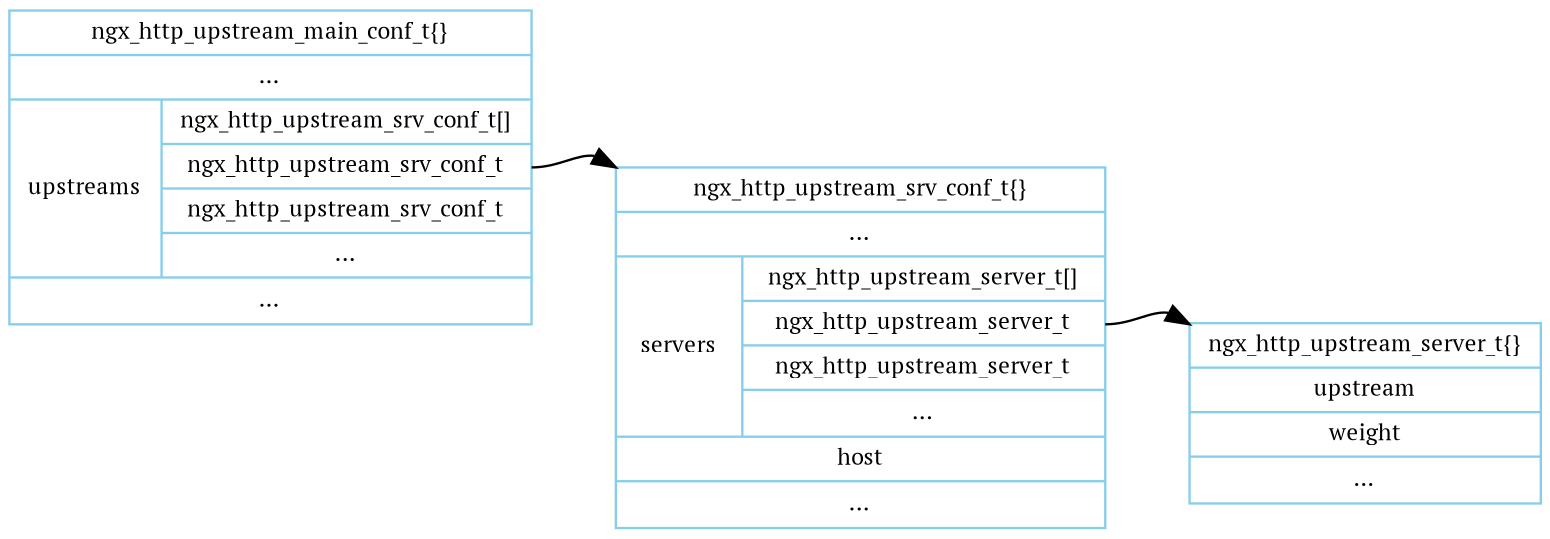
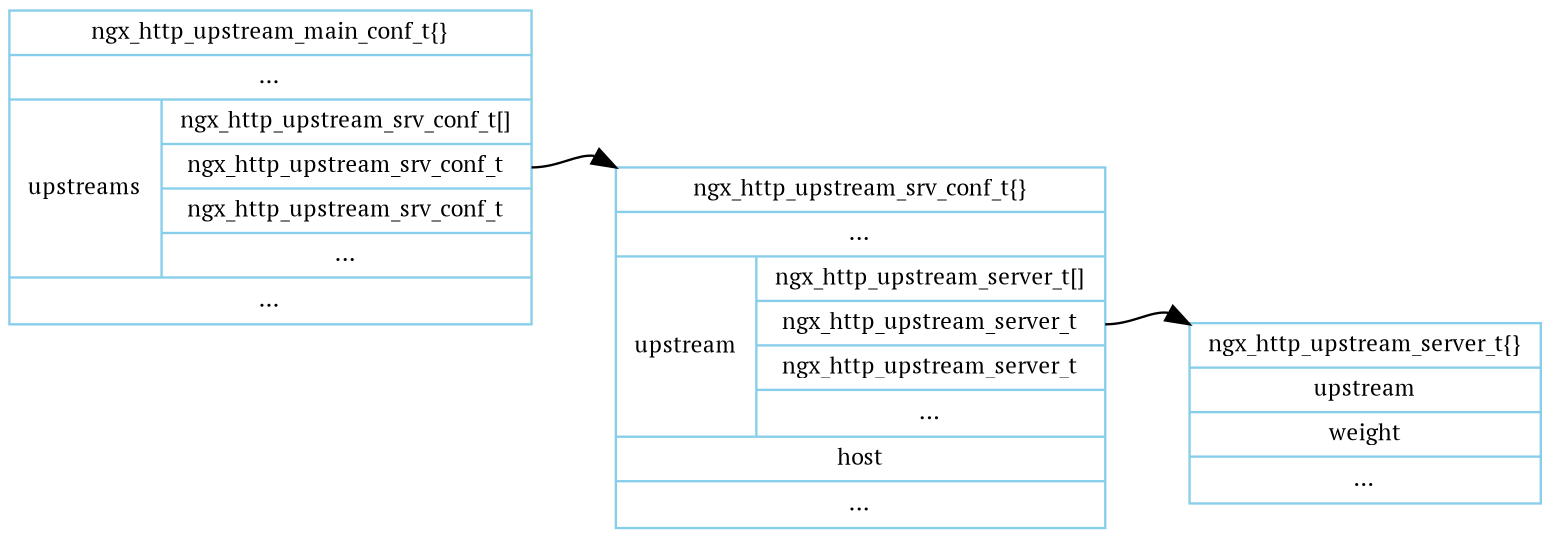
node "ngx_http_upstream_srv_conf_t{}": text "servers" -> "upstream"
